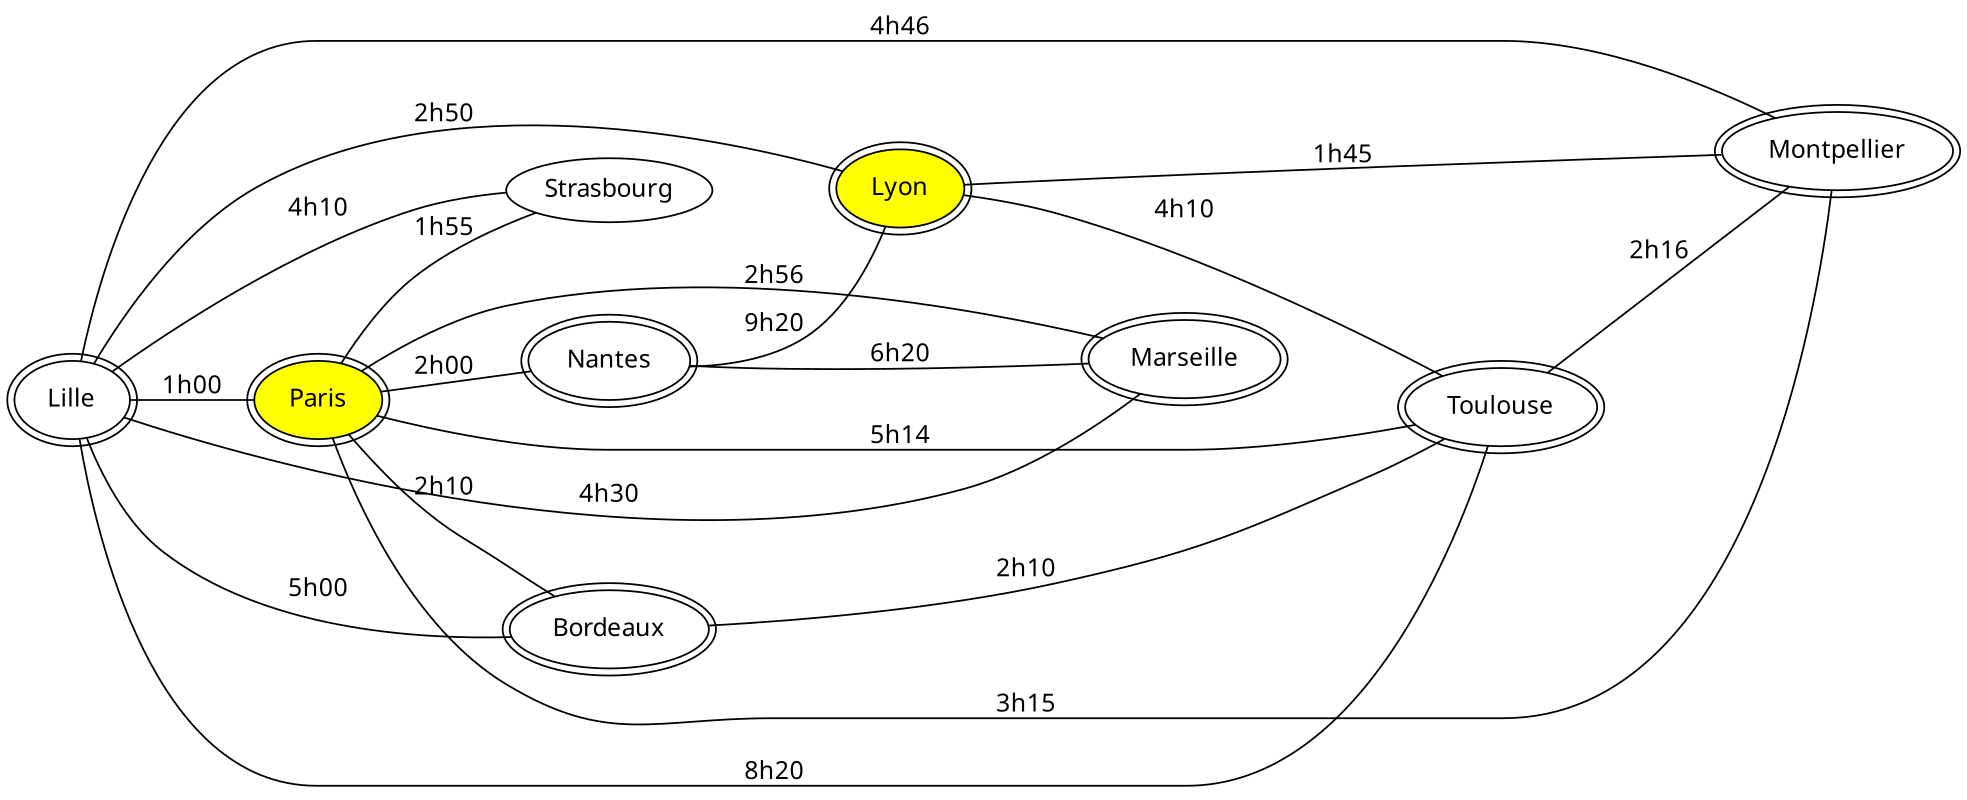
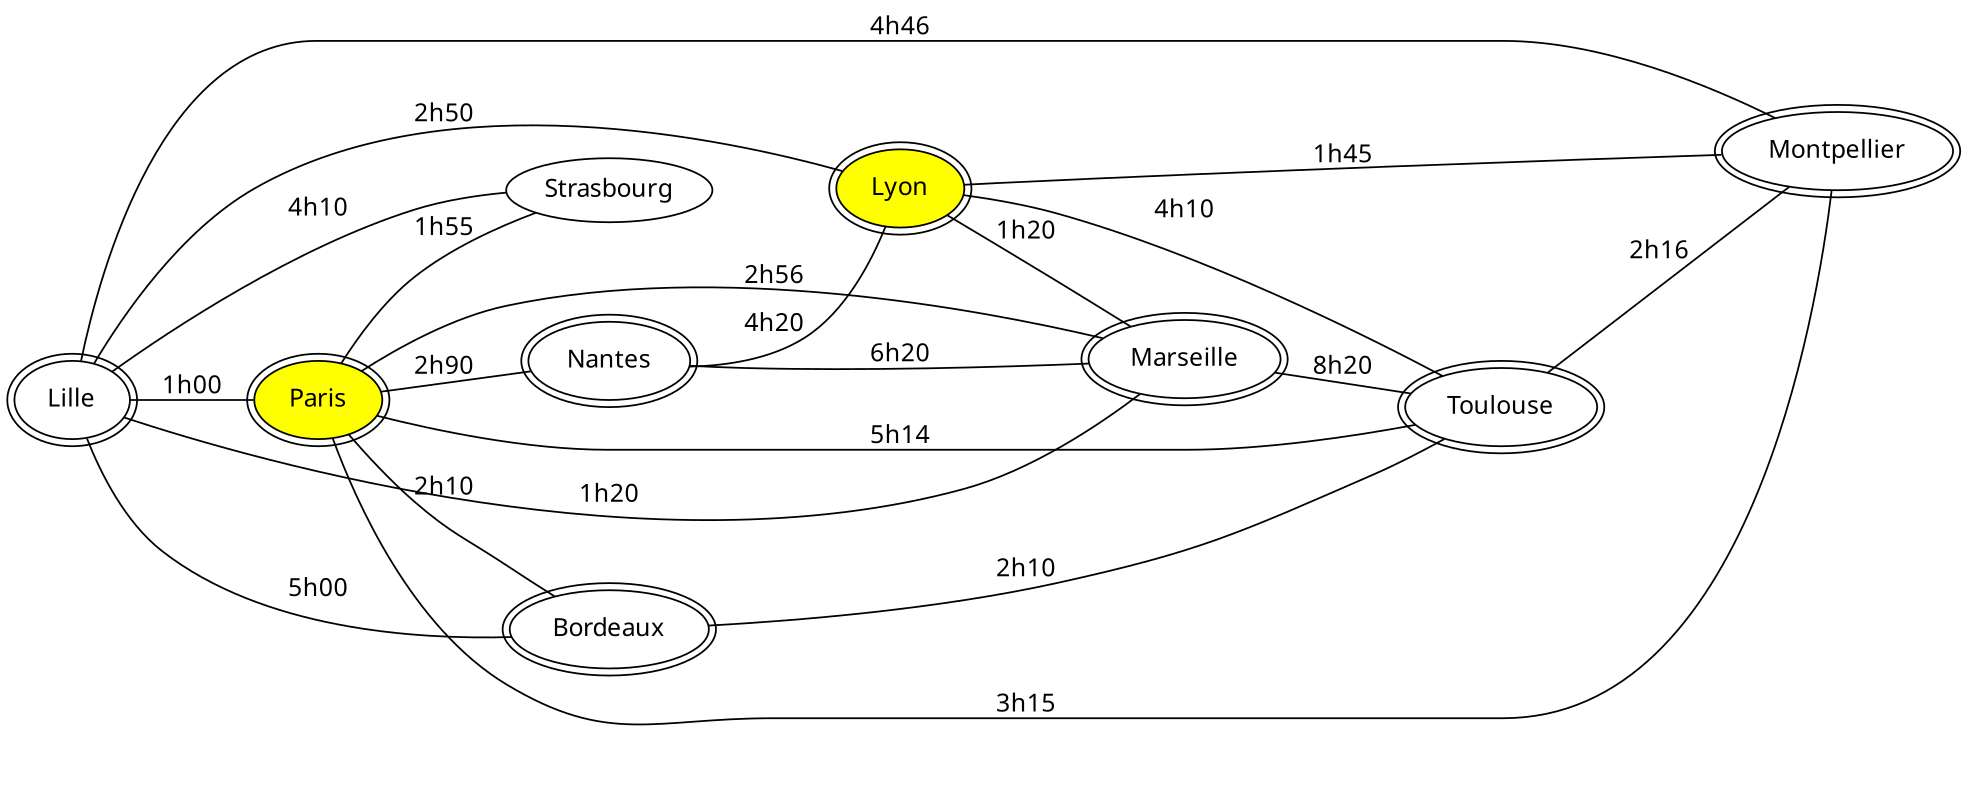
edge "Lyon" -- "Marseille": added, label "1h20"
edge "Lyon" -- "Nantes": label "9h20" -> "4h20"
edge "Nantes" -- "Paris": label "2h00" -> "2h90"
edge "Marseille" -- "Lille": label "4h30" -> "1h20"
edge "Lille" -- "Toulouse": now "Marseille" -- "Toulouse"
